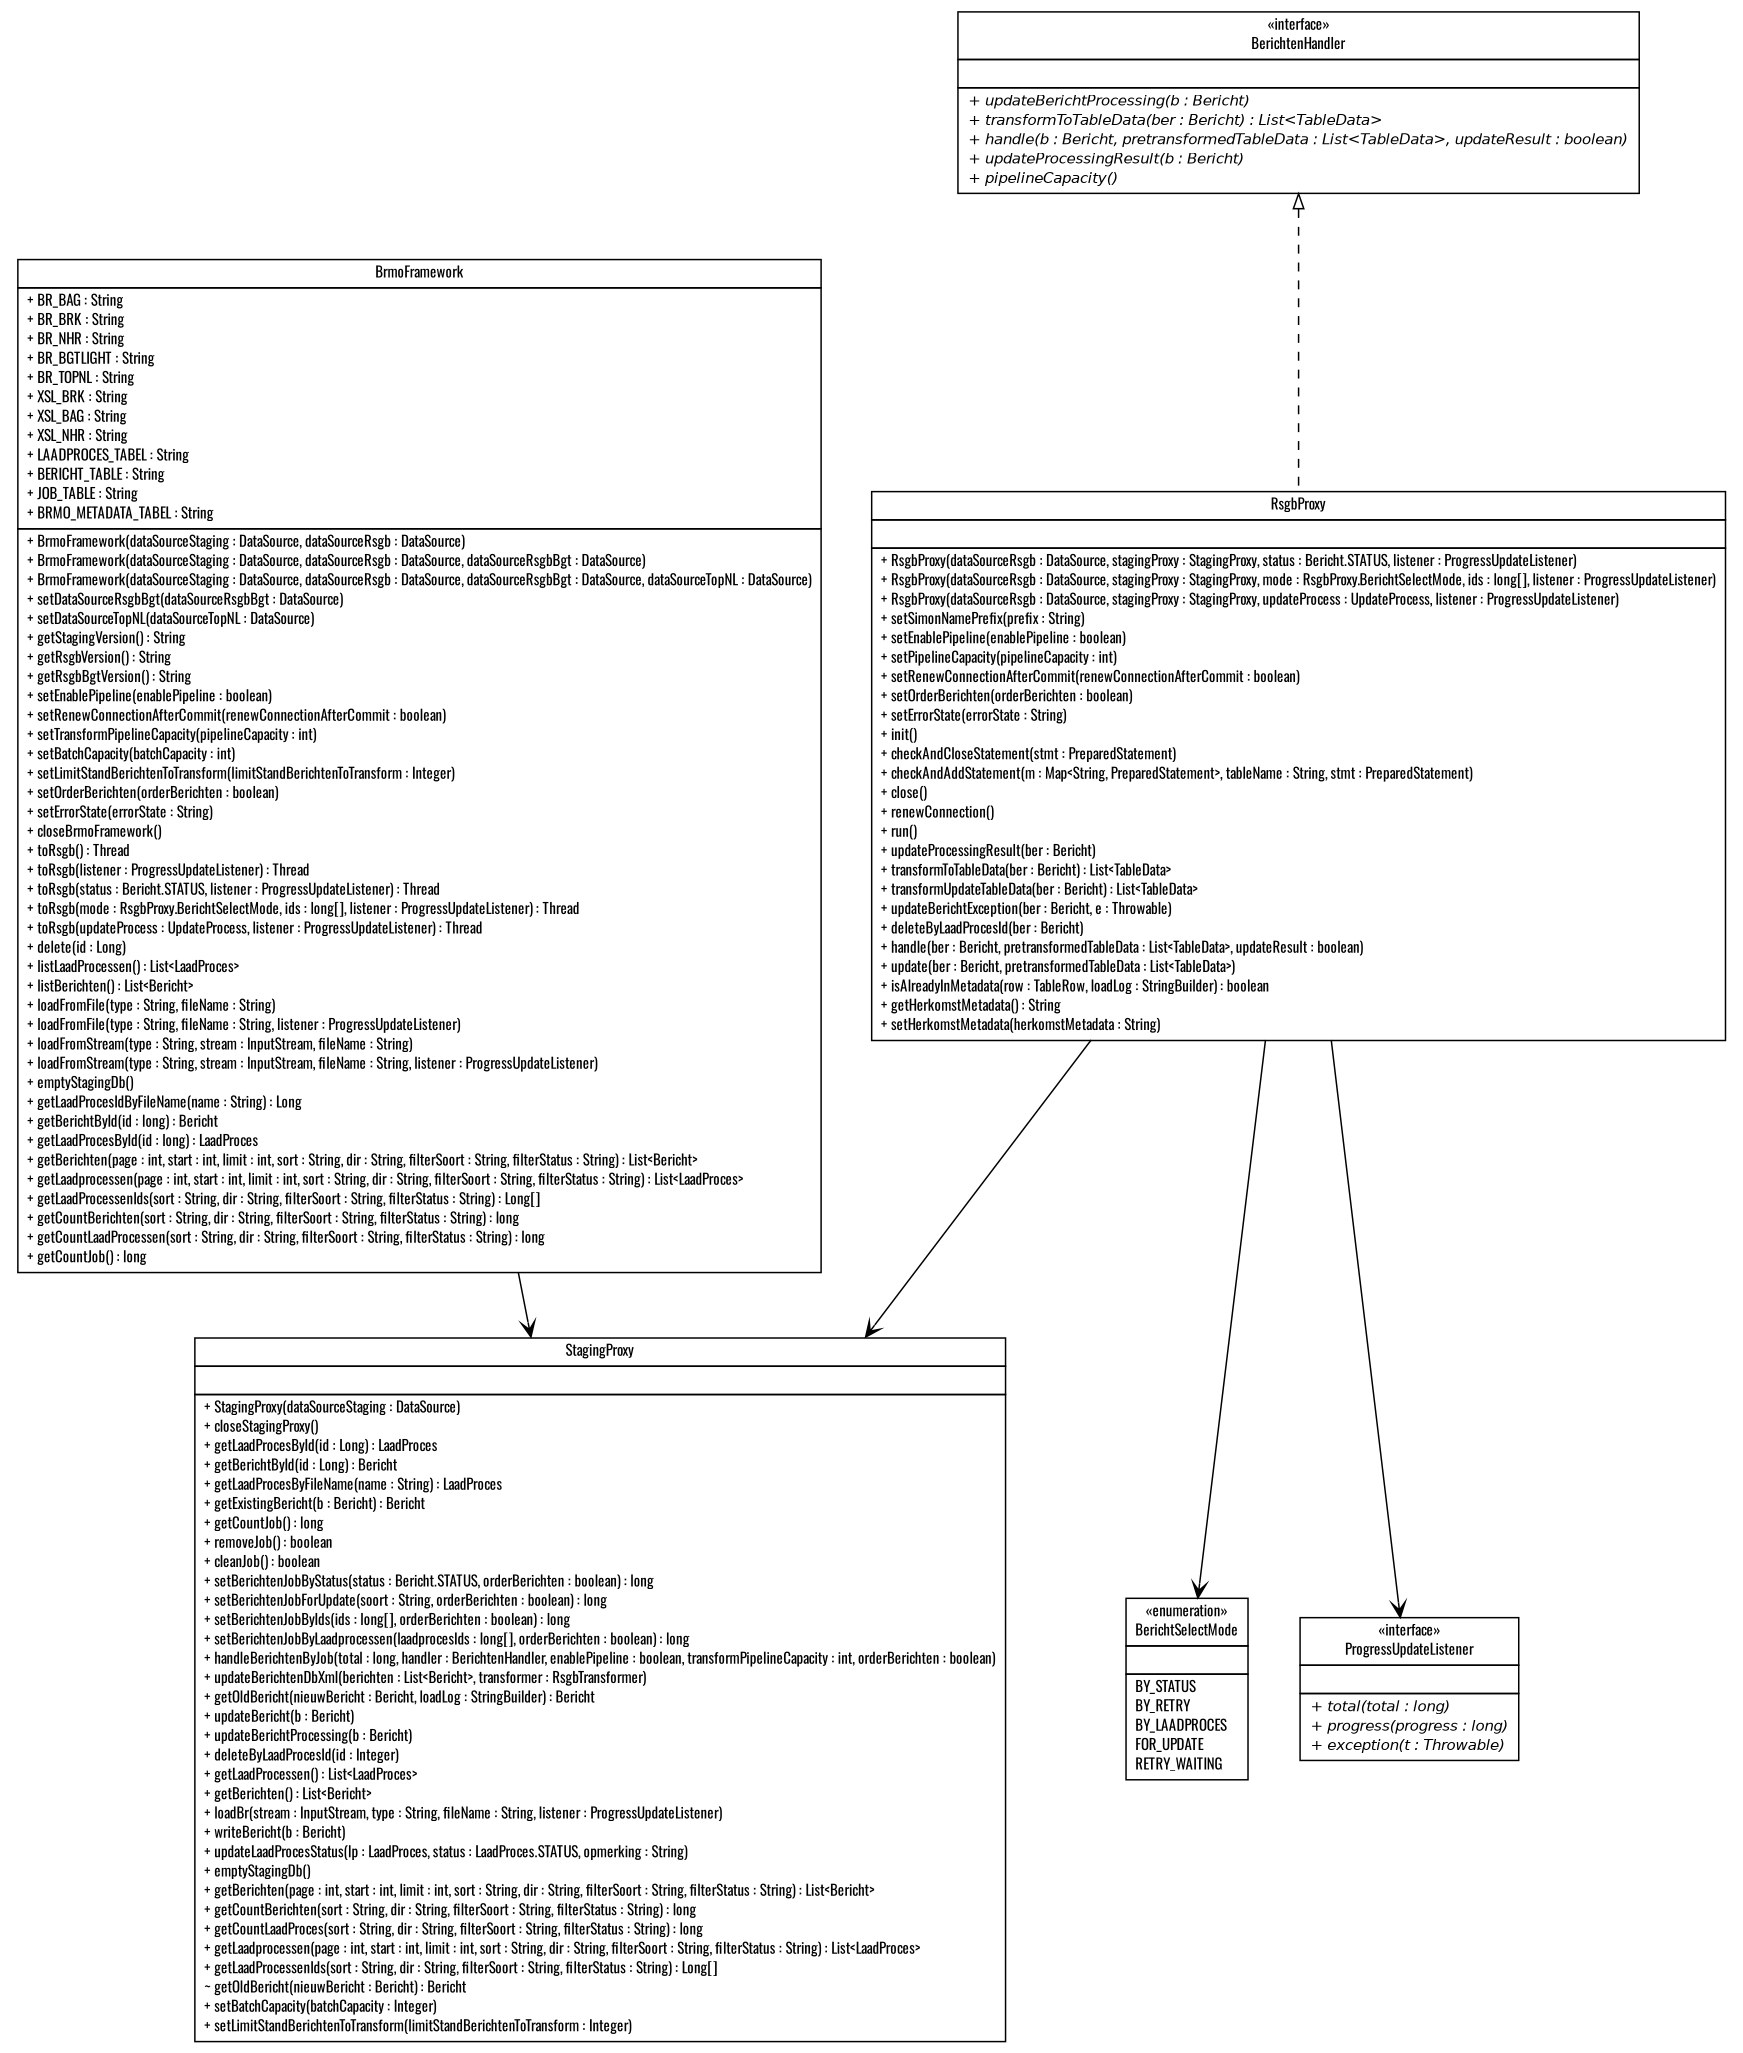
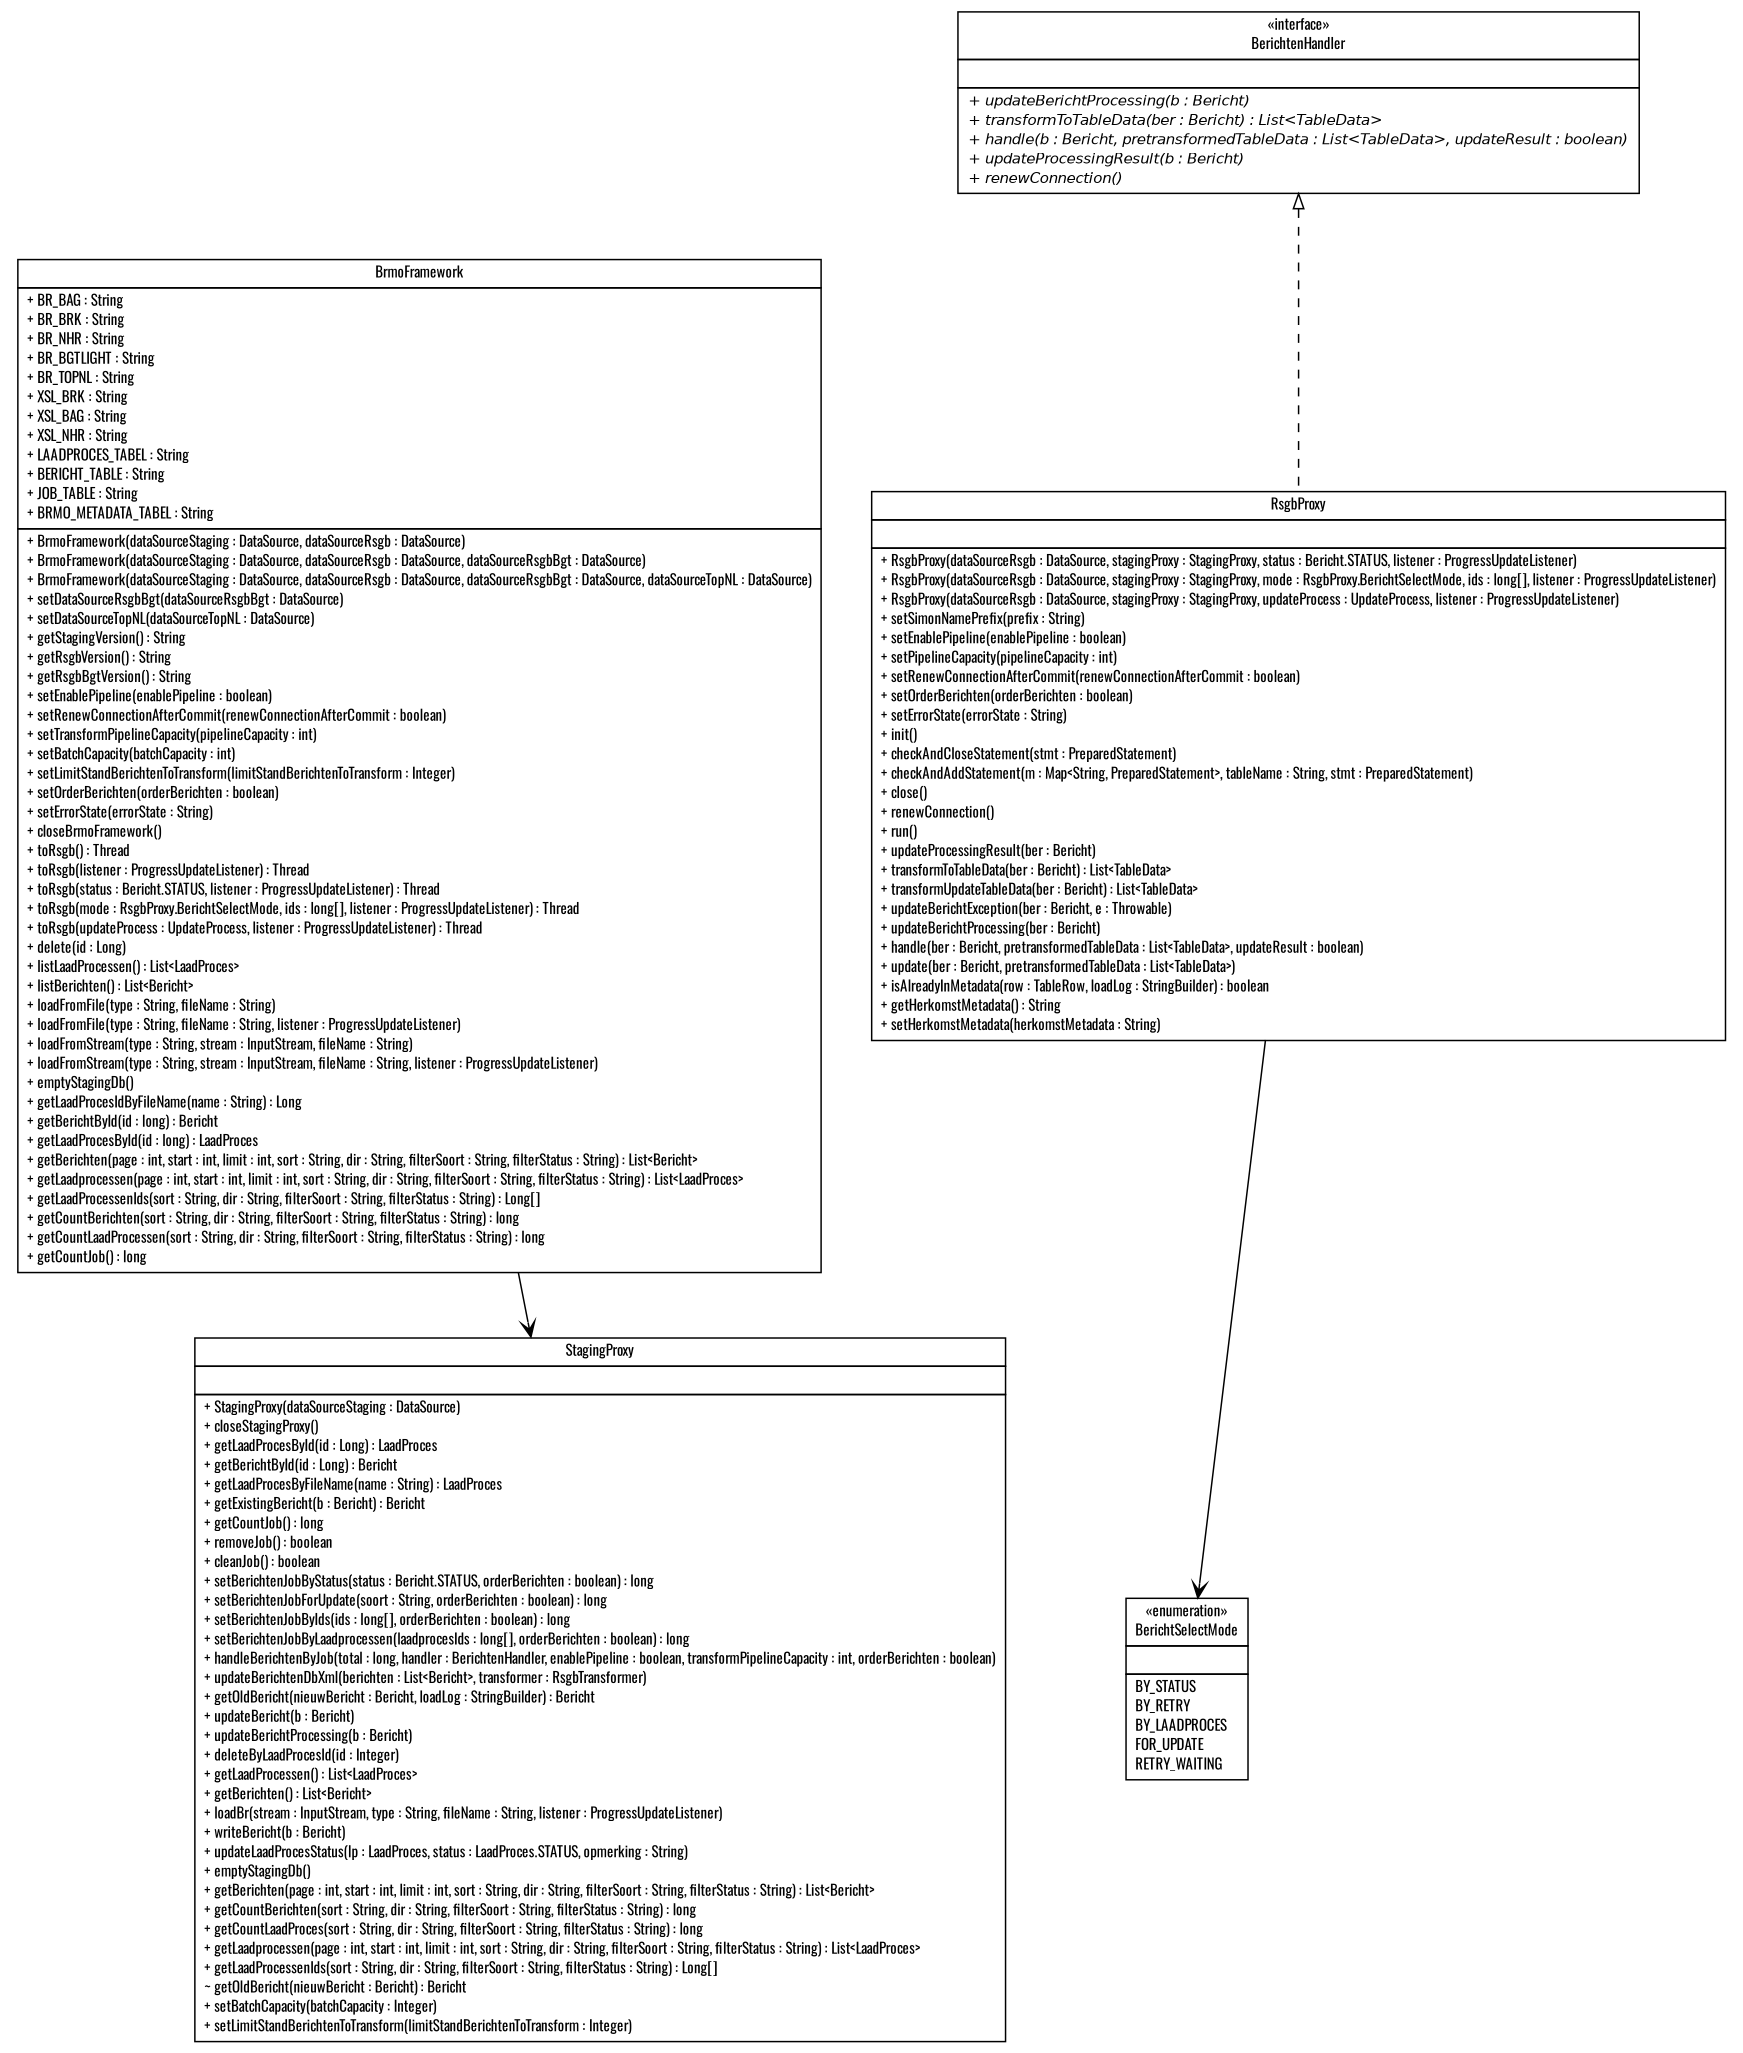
node "BerichtenHandler": text "+ pipelineCapacity()" -> "+ renewConnection()"
node "RsgbProxy": text "+ deleteByLaadProcesId(ber : Bericht)" -> "+ updateBerichtProcessing(ber : Bericht)"
edge "RsgbProxy" -> "StagingProxy": removed
node "ProgressUpdateListener": removed
